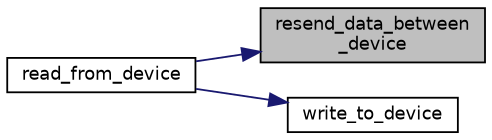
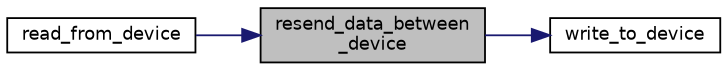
edge "read_from_device" -> "write_to_device": now "resend_data_between _device" -> "write_to_device"
